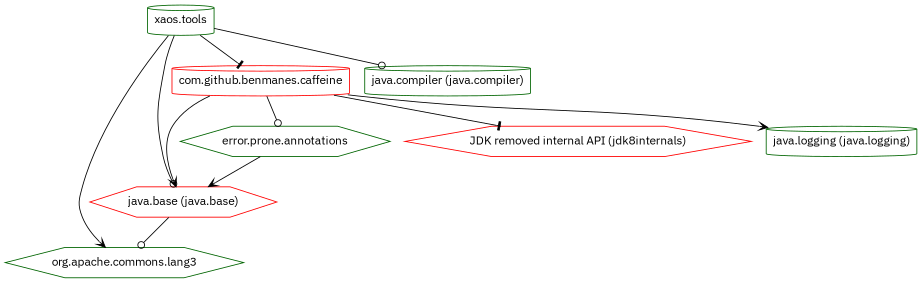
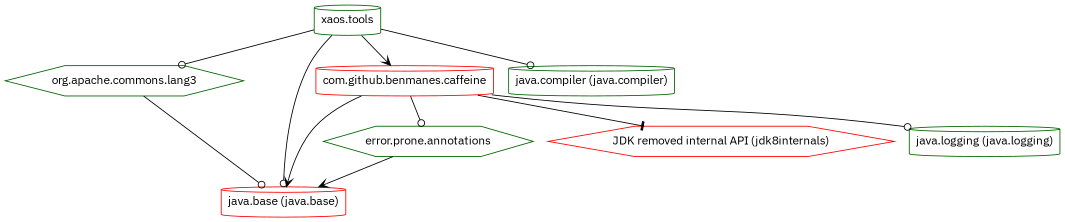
edge "xaos.tools" -> "com.github.benmanes.caffeine": arrowhead tee -> vee
edge "com.github.benmanes.caffeine" -> "java.logging (java.logging)": arrowhead vee -> odot
edge "xaos.tools" -> "org.apache.commons.lang3": arrowhead vee -> odot
node "java.base (java.base)": shape hexagon -> cylinder
edge "java.base (java.base)" -> "org.apache.commons.lang3": reversed
